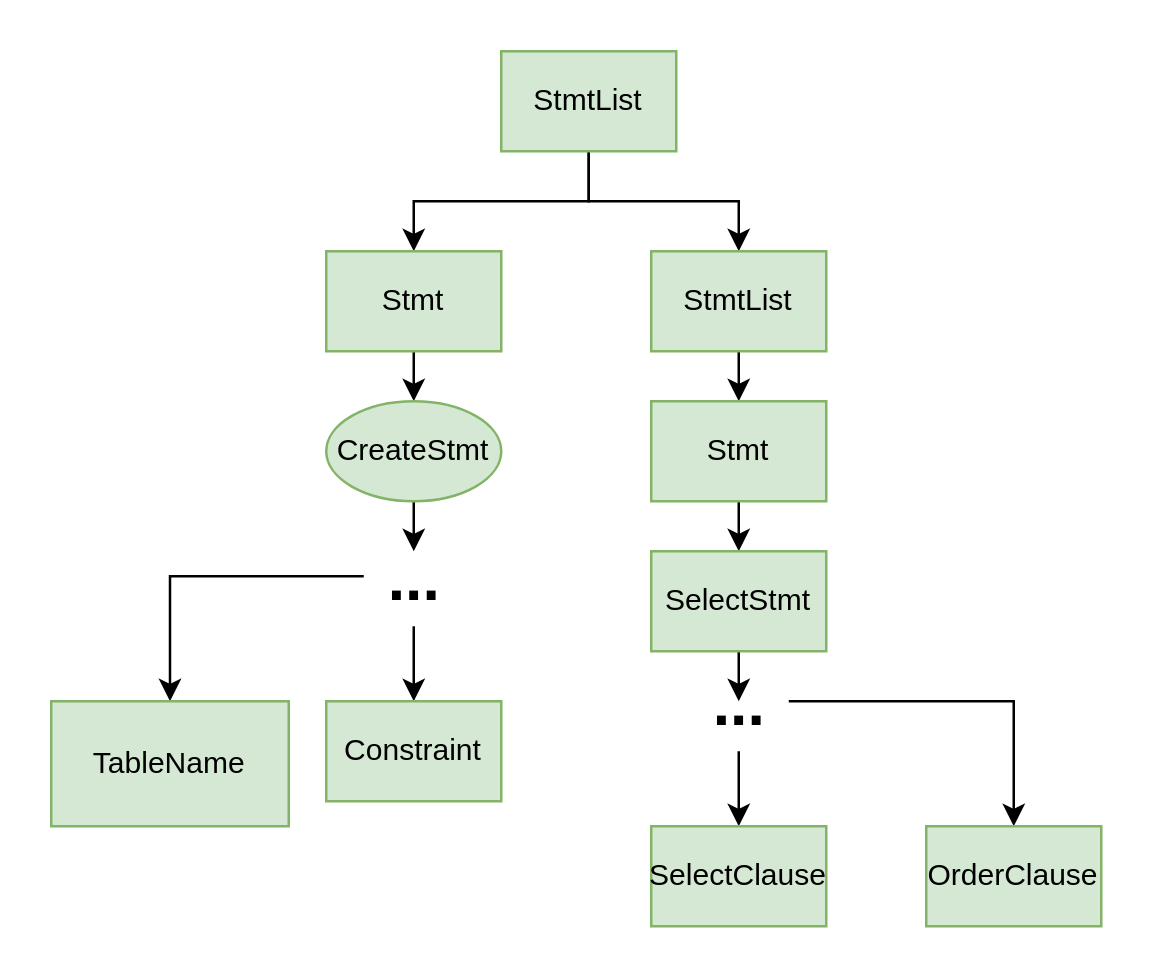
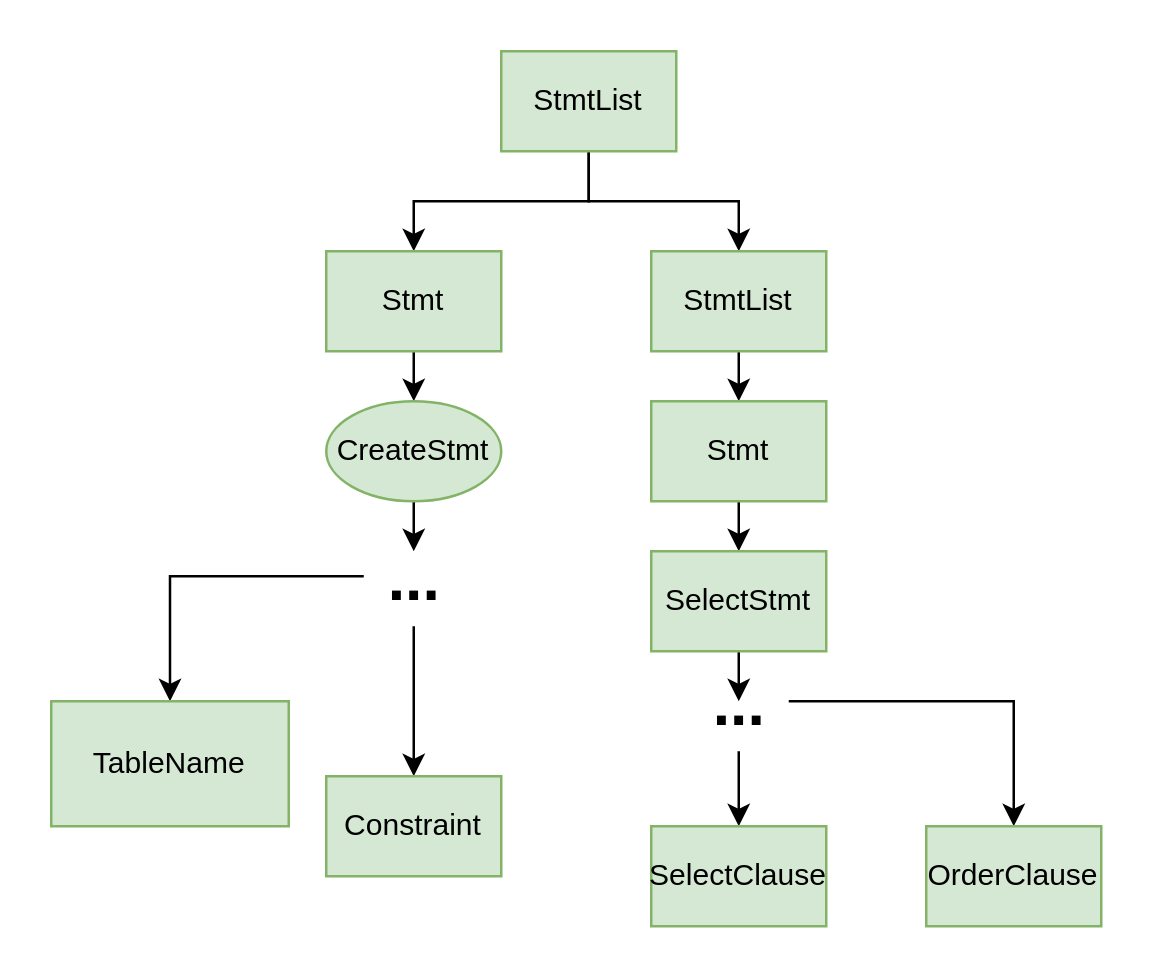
node "Constraint": moved (414, 751) -> (414, 826)
